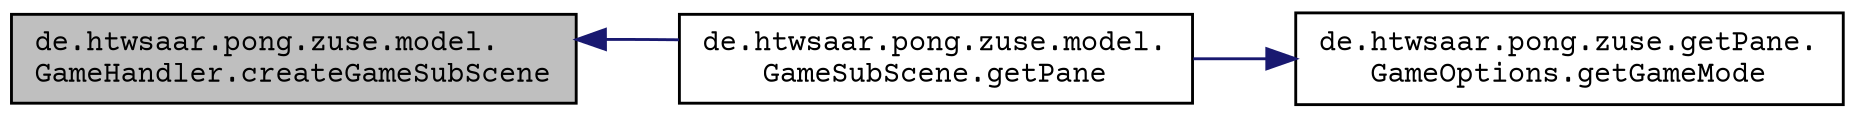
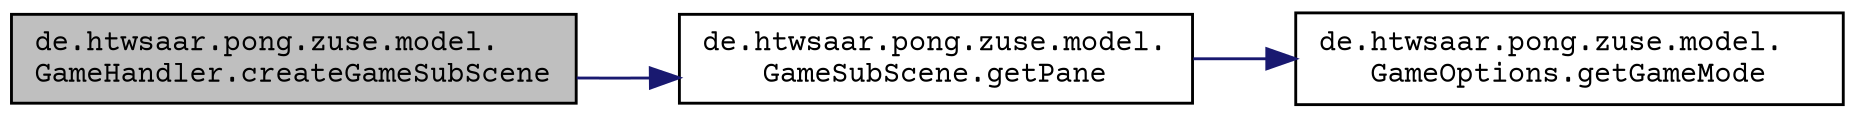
edge "de.htwsaar.pong.zuse.model. GameSubScene.getPane" -> "de.htwsaar.pong.zuse.model. GameHandler.createGameSubScene": reversed
node "de.htwsaar.pong.zuse.getPane. GameOptions.getGameMode": label "de.htwsaar.pong.zuse.getPane. GameOptions.getGameMode" -> "de.htwsaar.pong.zuse.model. GameOptions.getGameMode"
